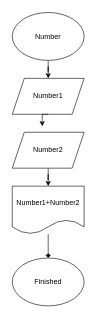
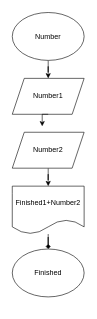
node "Number1+Number2": label "Number1+Number2" -> "Finished1+Number2"
node "Finished": moved (48, 282) -> (48, 273)
